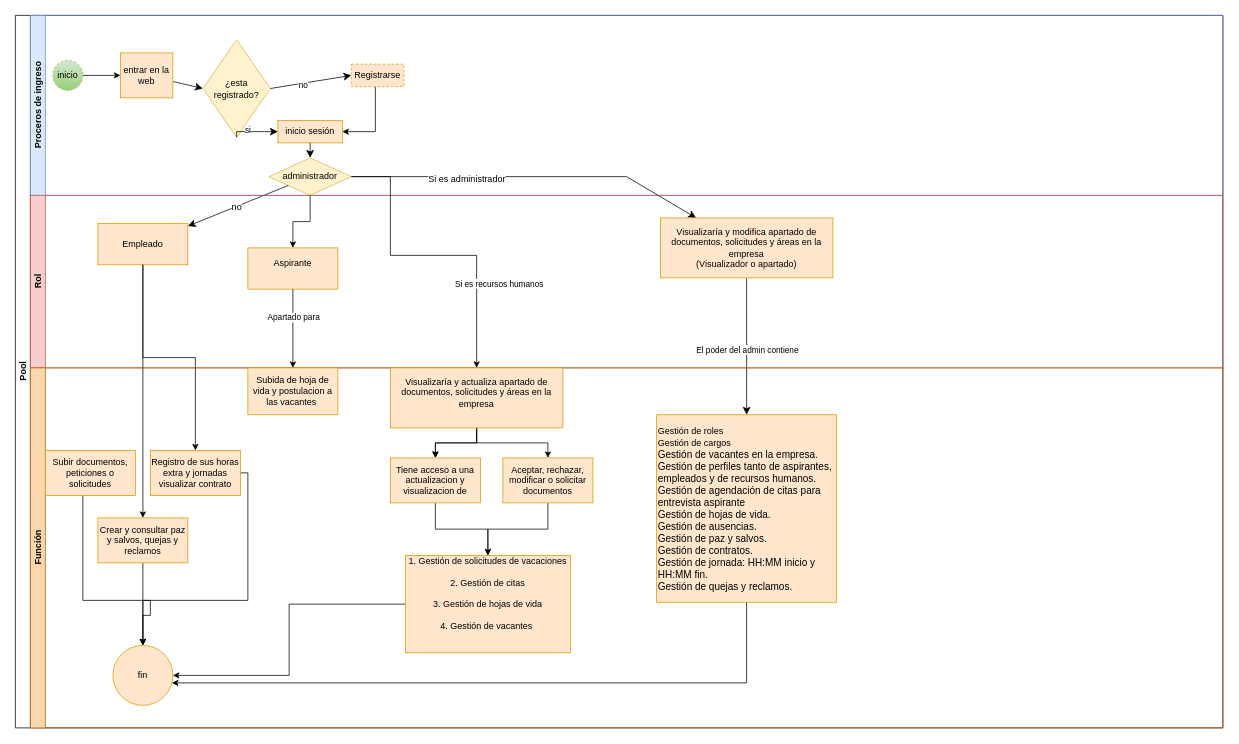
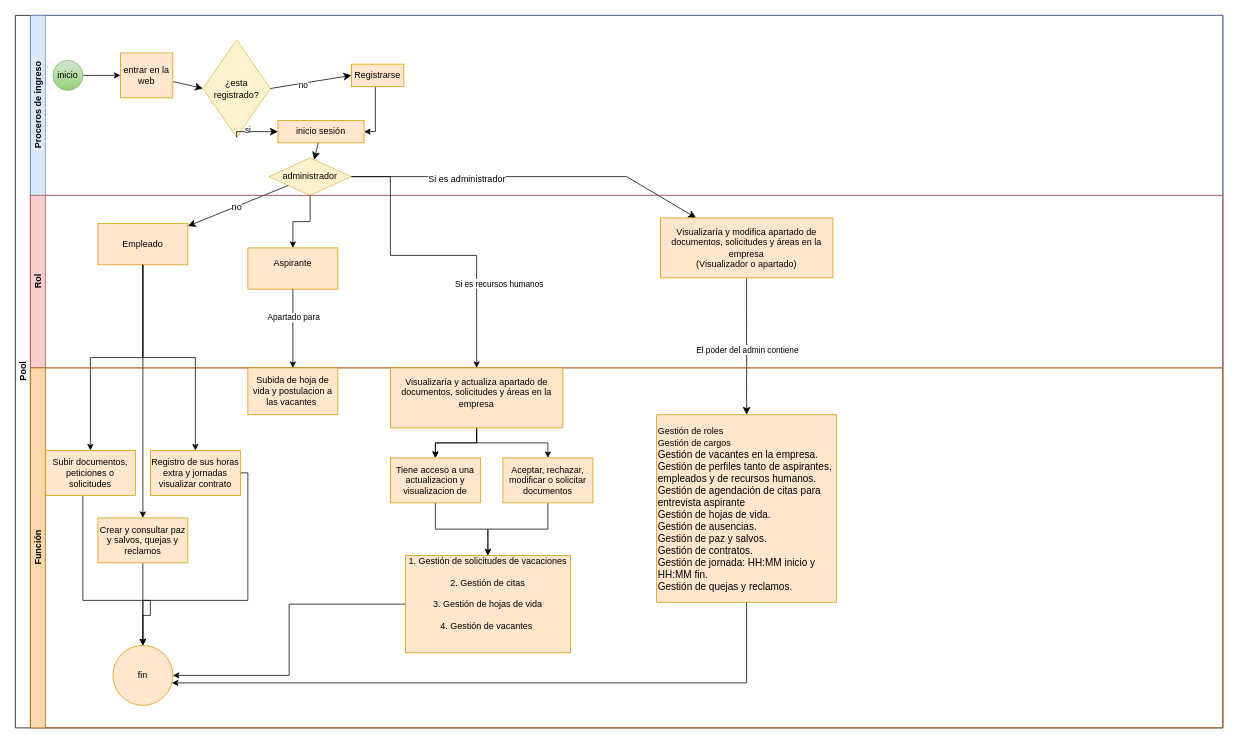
node "inicio": style dashed -> solid
node "Registrarse": style dashed -> solid
node "inicio sesión": size 65x23 -> 86x23
edge "Empleado" -> "Subir documentos, peticiones o solicitudes": added
